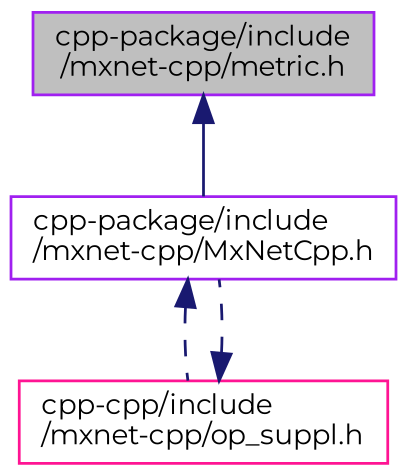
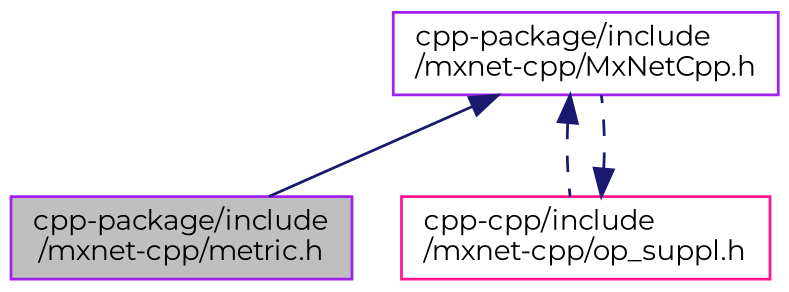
edge "cpp-package/include /mxnet-cpp/MxNetCpp.h" -> "cpp-package/include /mxnet-cpp/metric.h": reversed
